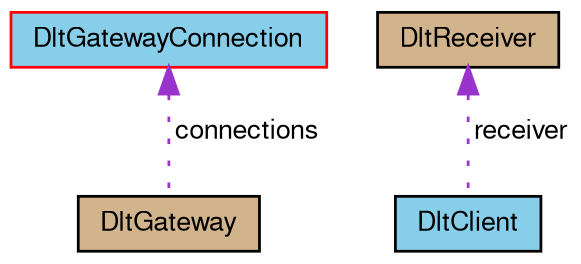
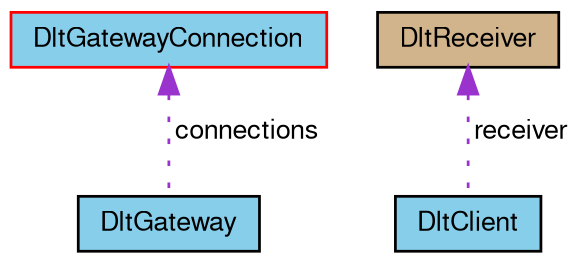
node "DltGateway": fillcolor tan -> skyblue
